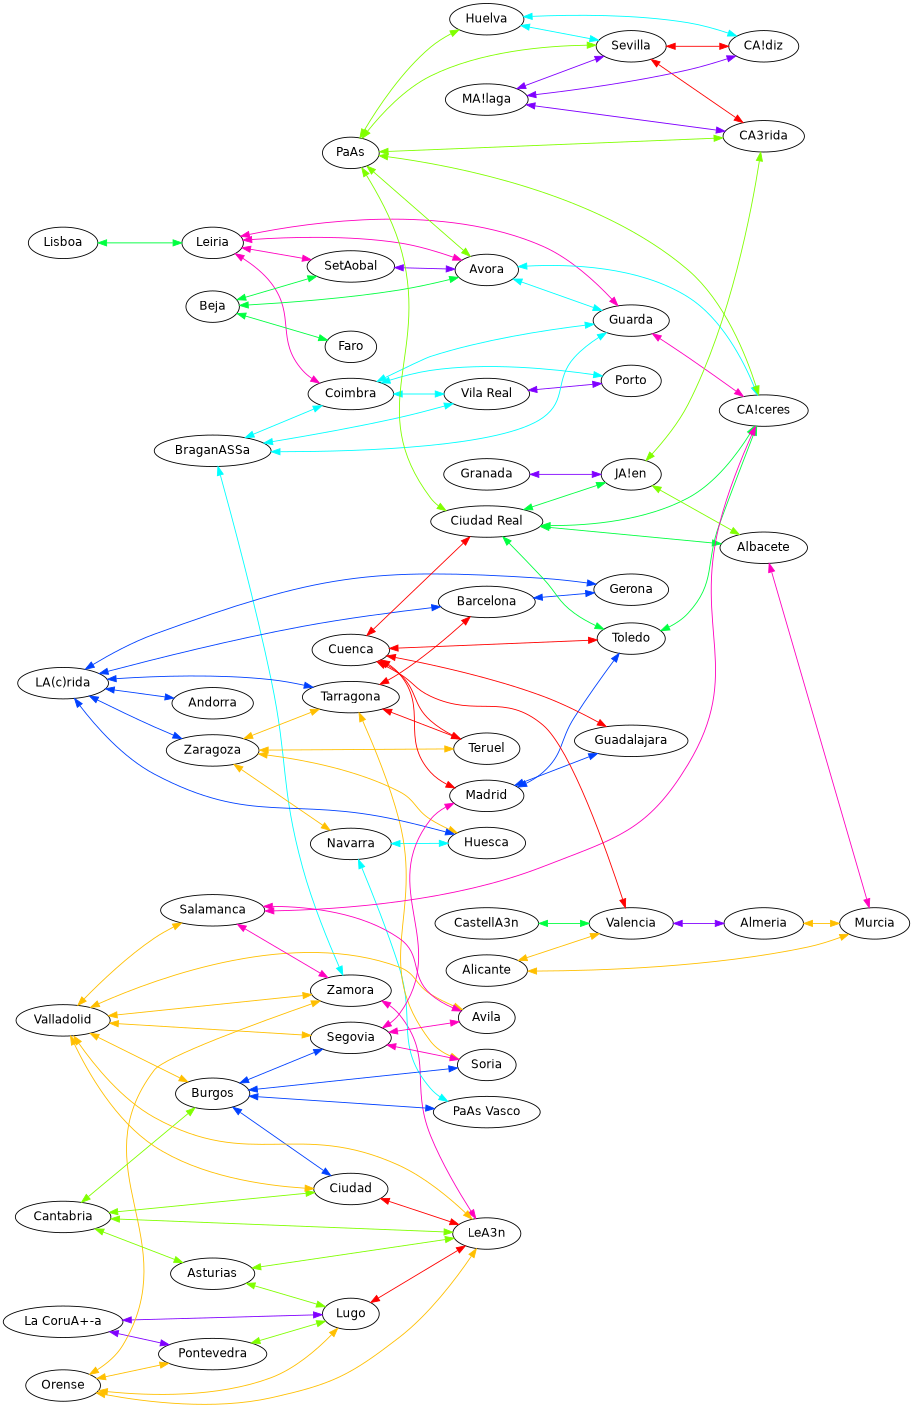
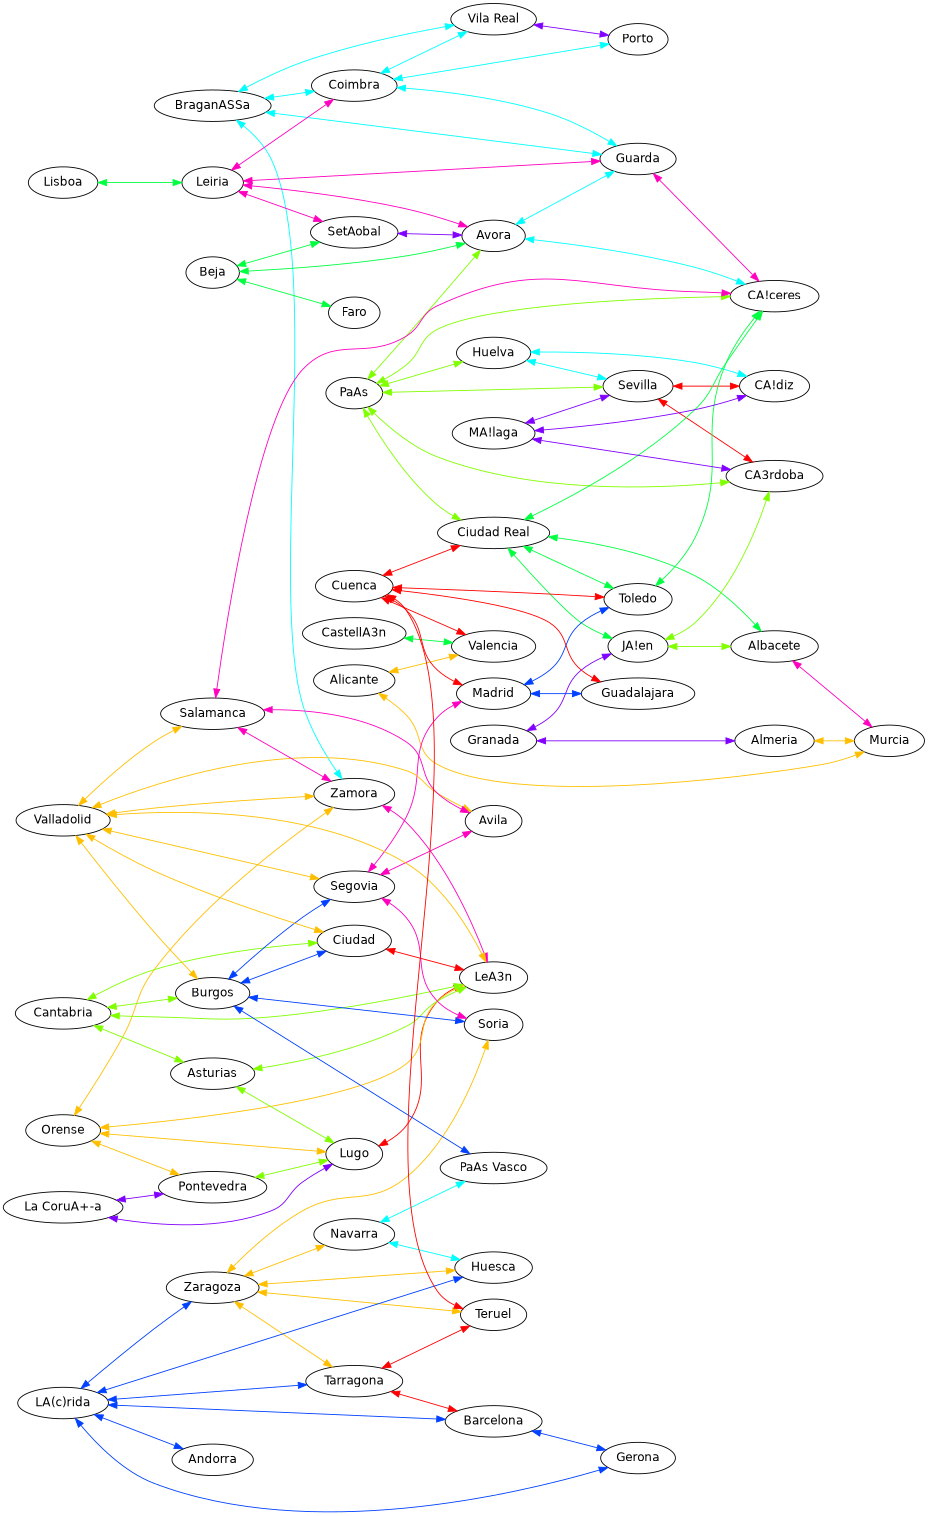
node "CA3rida": label "CA3rida" -> "CA3rdoba"
edge "Tarragona" -- "Soria": now "Zaragoza" -- "Soria"
edge "Valencia" -- "Almeria": now "Granada" -- "Almeria"
